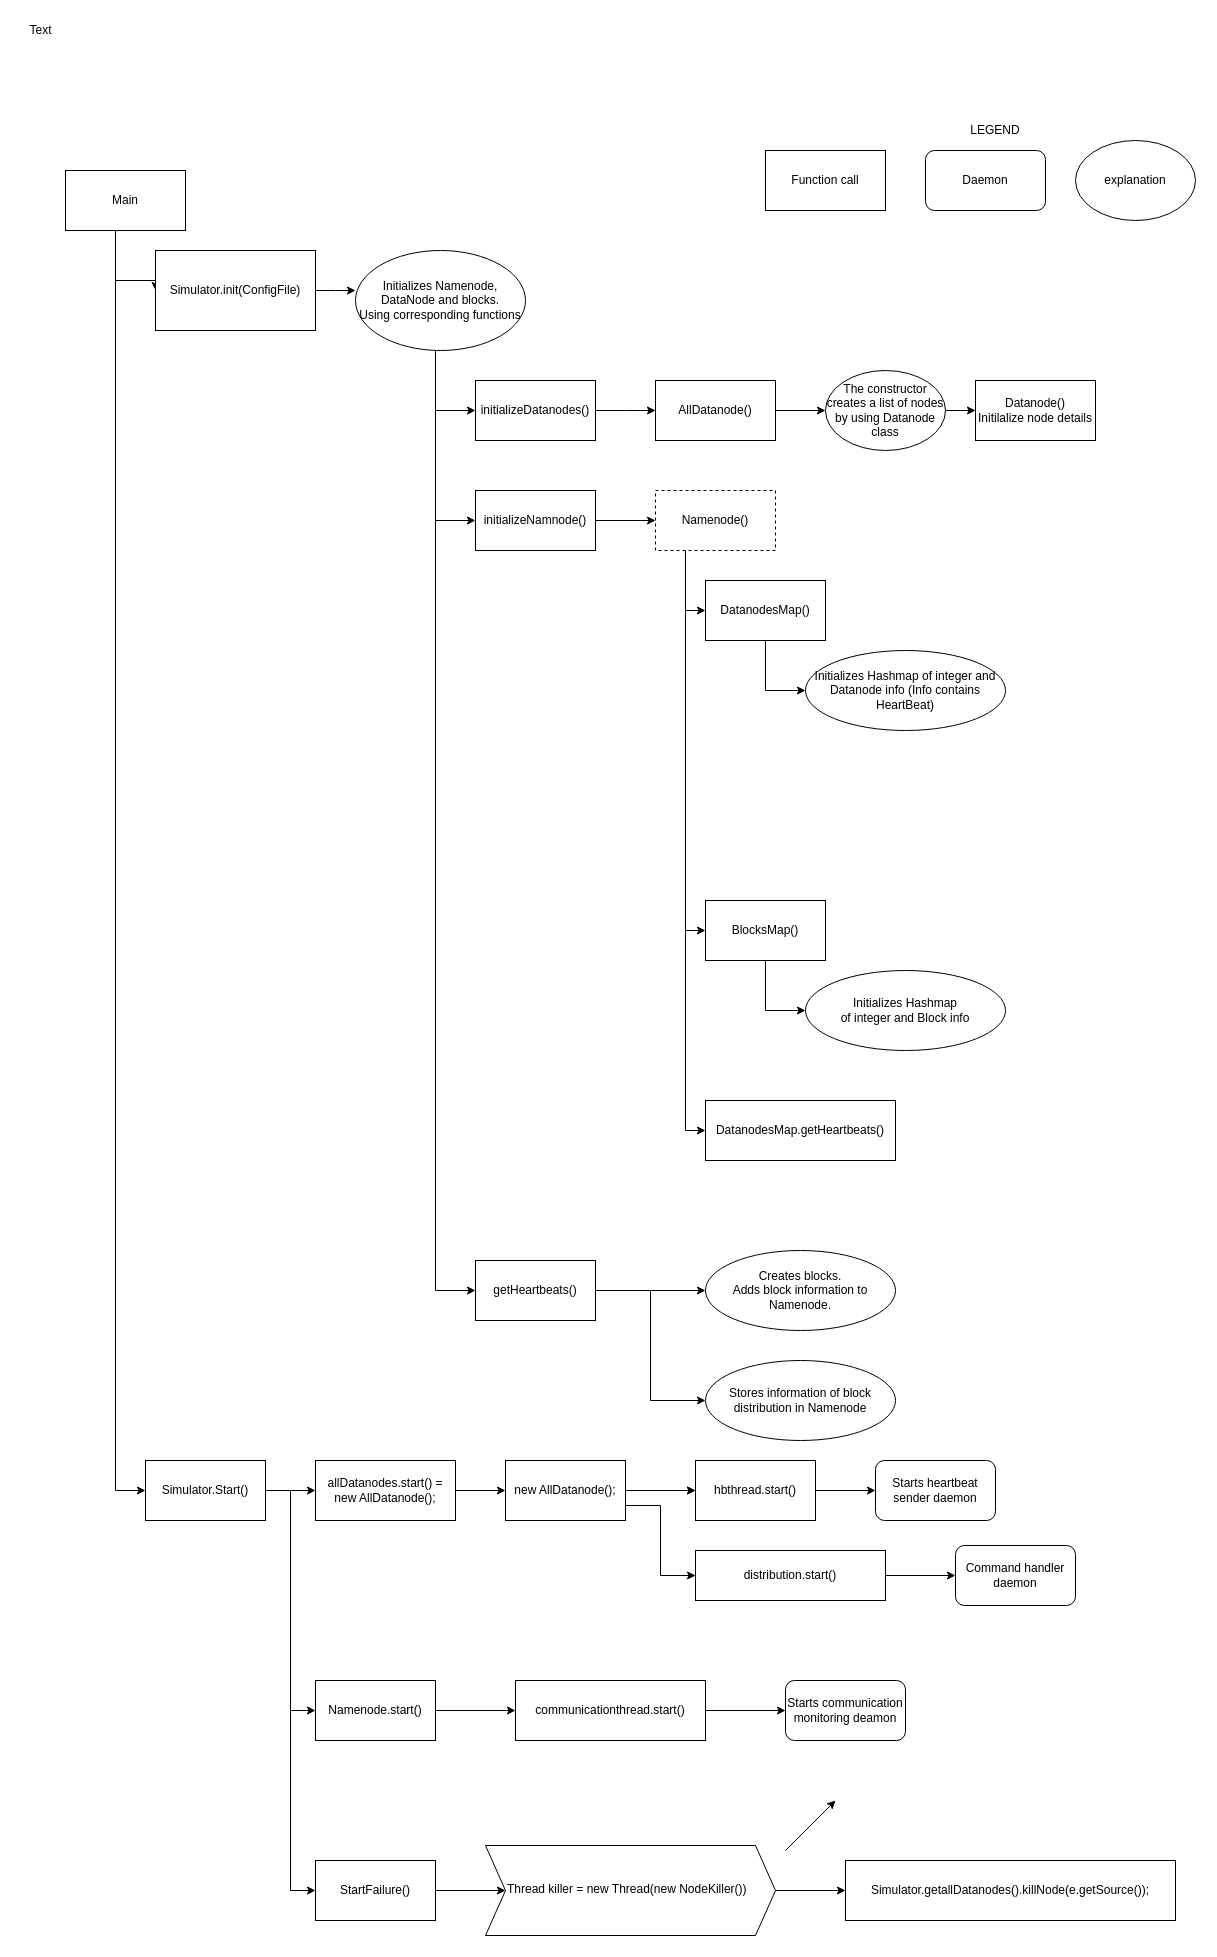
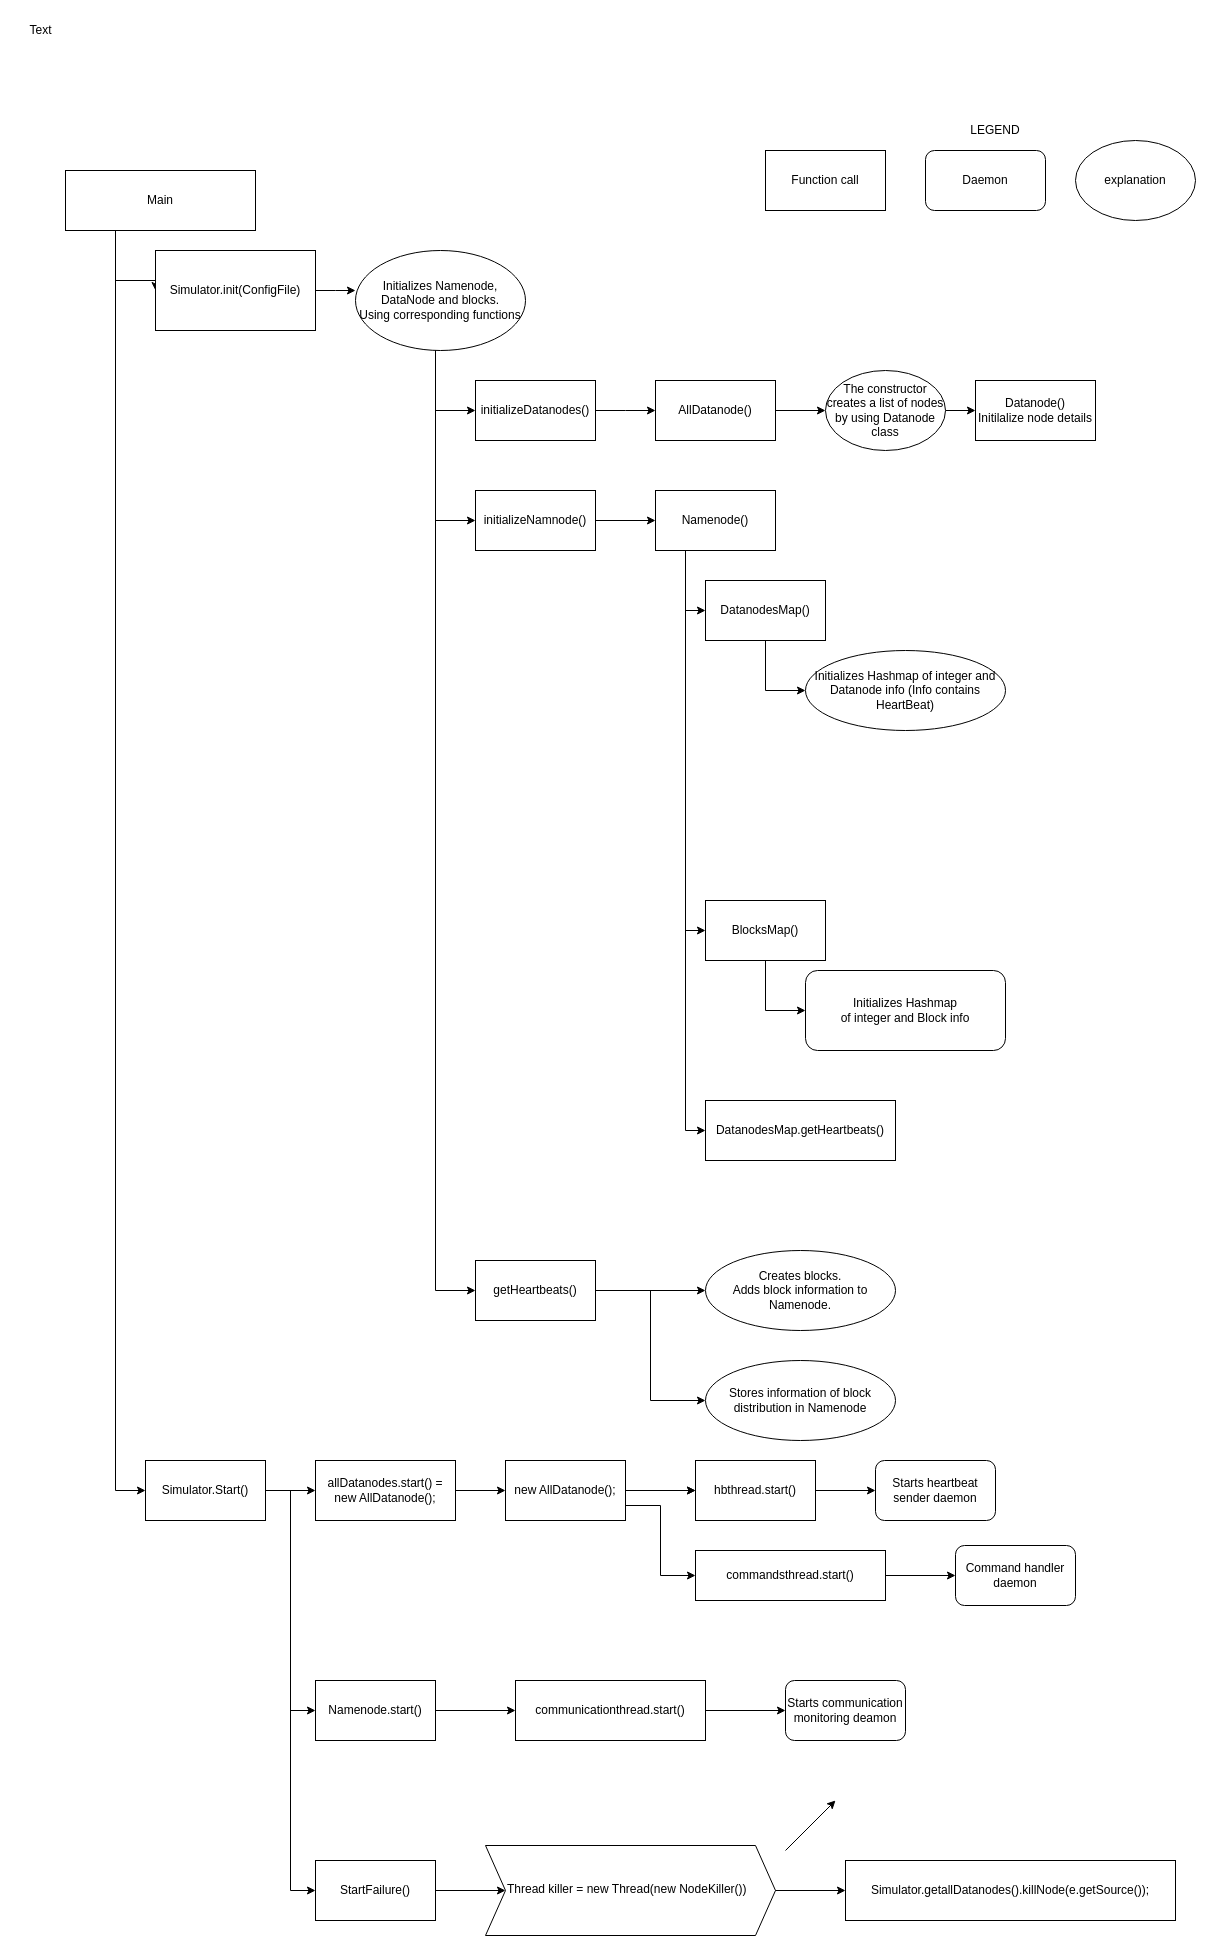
node "Main": size 120x60 -> 190x60
node "Namenode()": style dashed -> solid
node "Initializes Hashmap of integer and Block info": shape ellipse -> rounded rectangle
node "distribution.start()": label "distribution.start()" -> "commandsthread.start()"
